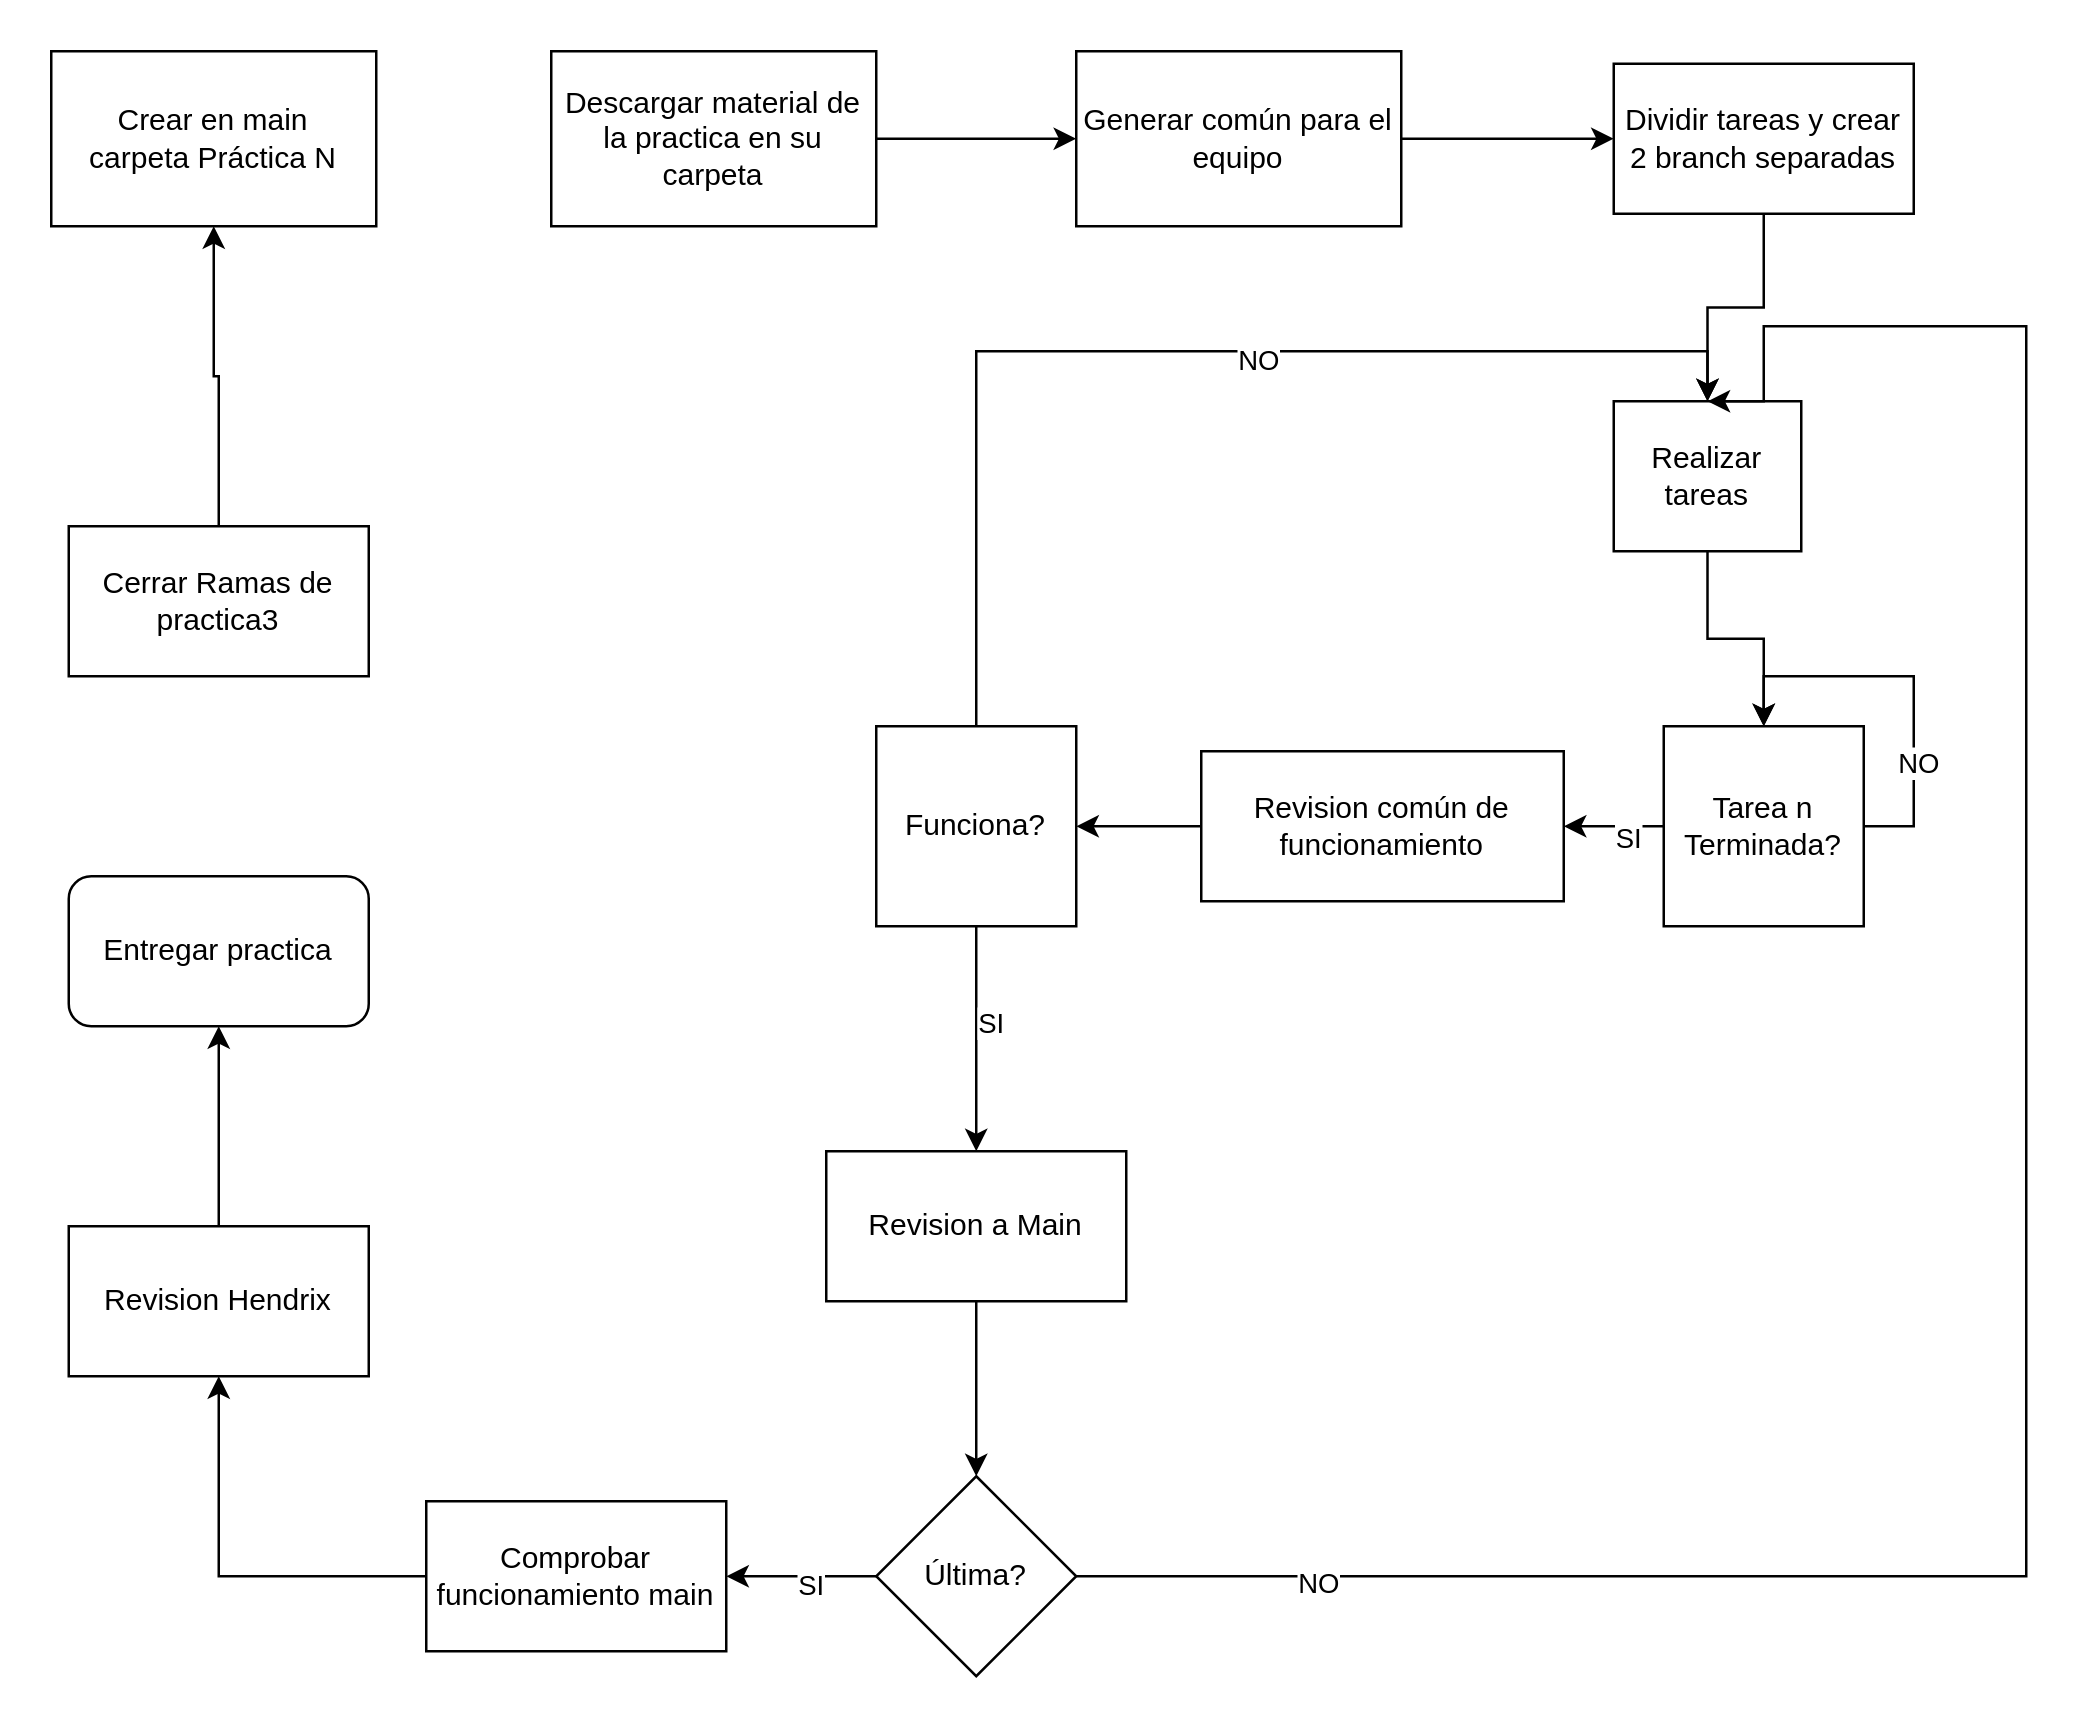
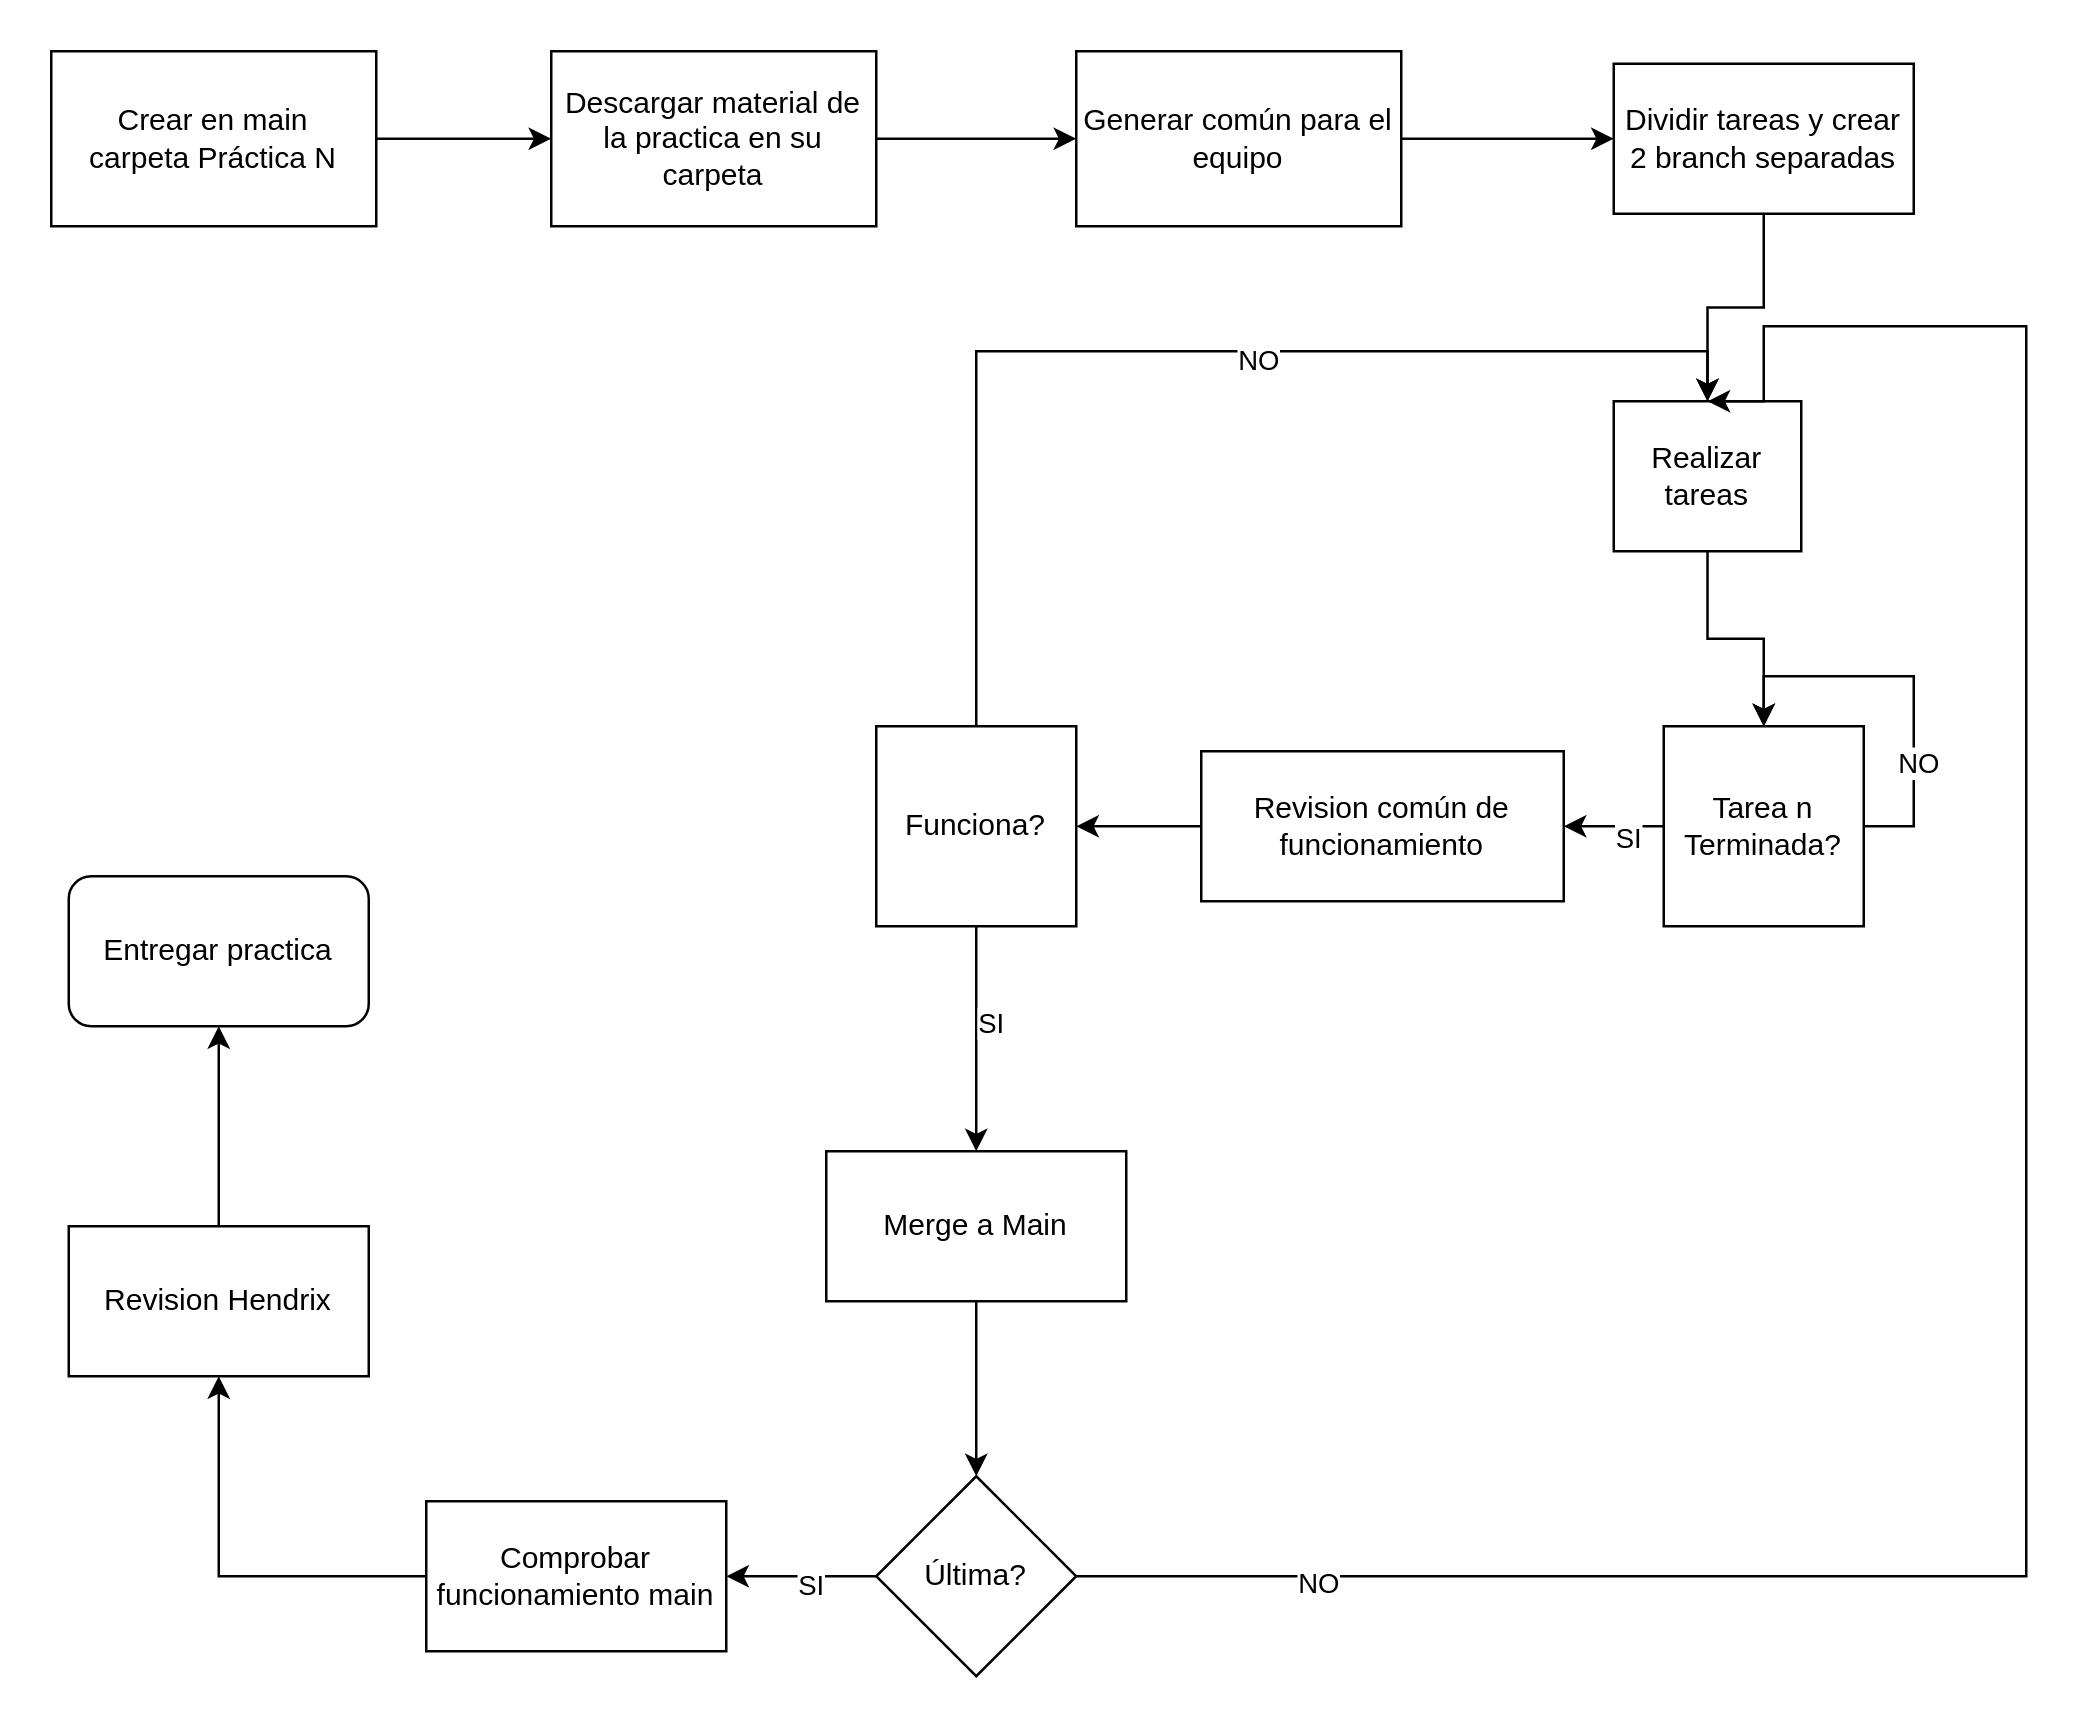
edge "Crear en main carpeta Práctica N" -> "Descargar material de la practica en su carpeta": added
edge "Cerrar Ramas de practica3" -> "Crear en main carpeta Práctica N": removed
node "Cerrar Ramas de practica3": removed
node "Revision a Main": label "Revision a Main" -> "Merge a Main"
